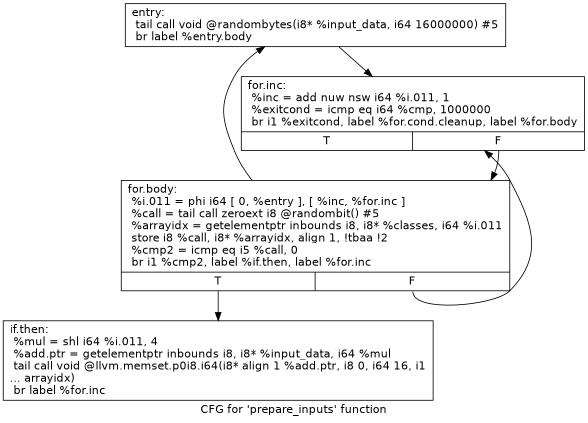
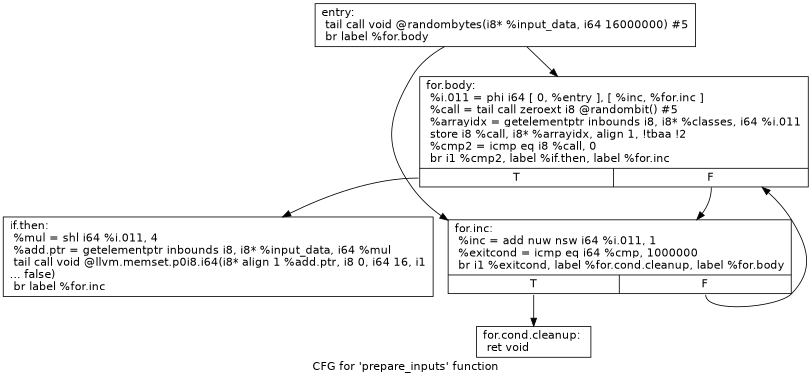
node "entry:": text "br label %entry.body" -> "br label %for.body"
edge "for.body:" -> "entry:": reversed
node "for.body:": text "%cmp2 = icmp eq i5 %call, 0" -> "%cmp2 = icmp eq i8 %call, 0"
node "for.cond.cleanup:": added
node "if.then:": text "... arrayidx)" -> "... false)"
